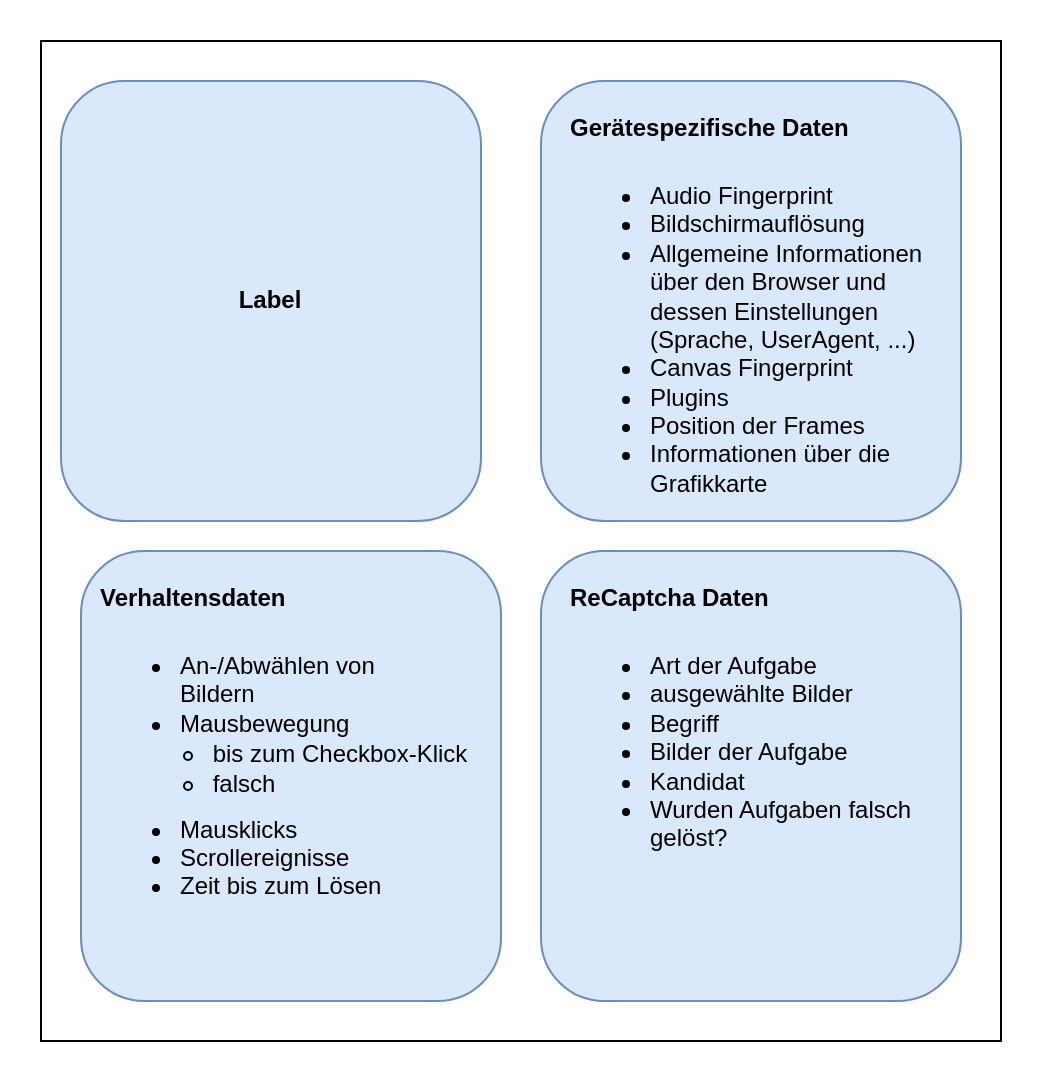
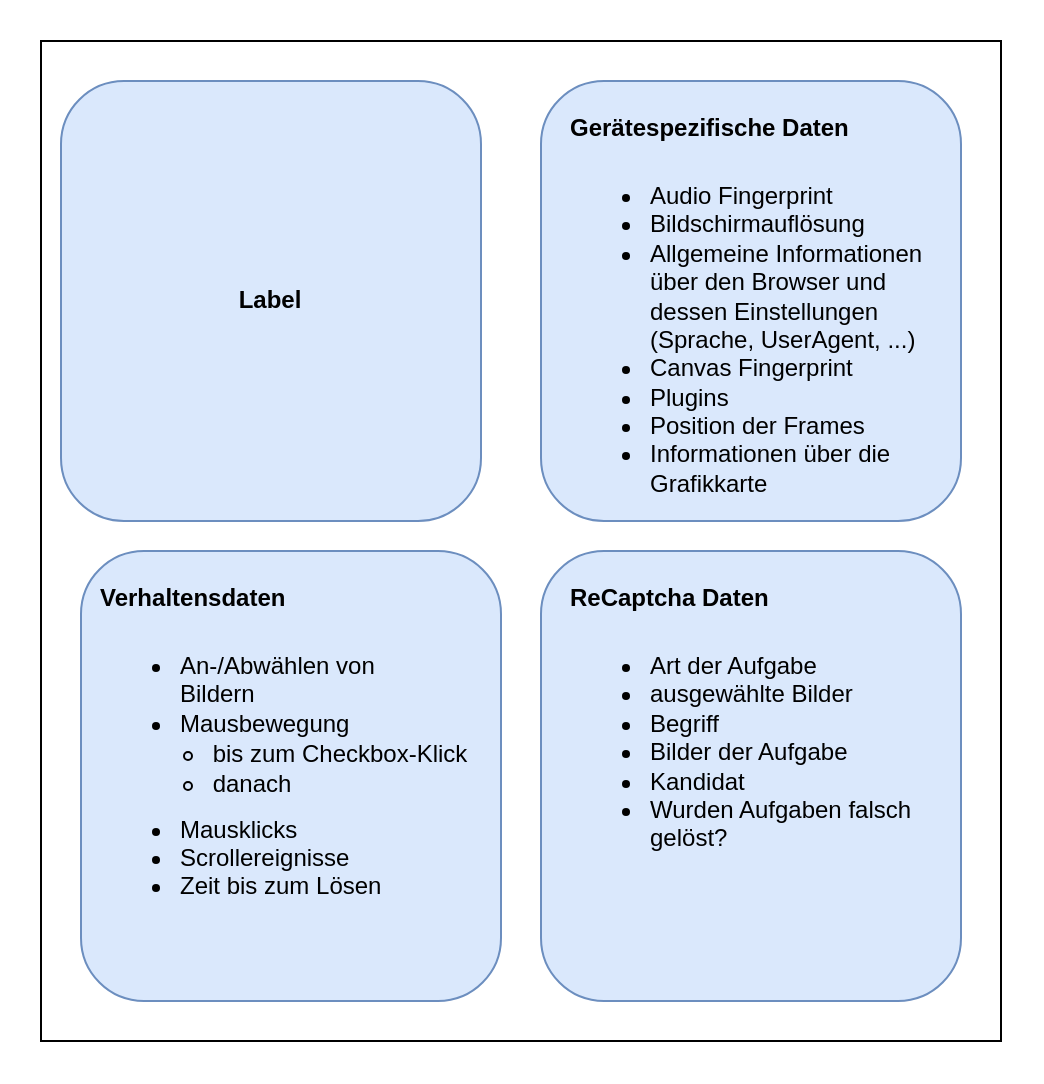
node "bis zum Checkbox-Klick falsch": label "bis zum Checkbox-Klick falsch" -> "bis zum Checkbox-Klick danach"
